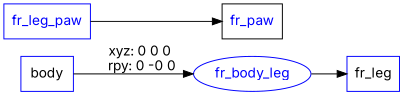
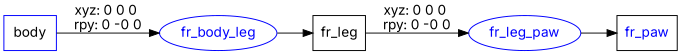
node "fr_leg_paw": shape box -> ellipse
edge "fr_leg" -> "fr_leg_paw": added, label "xyz: 0 0 0 rpy: 0 -0 0"
node "fr_leg": color blue -> black
